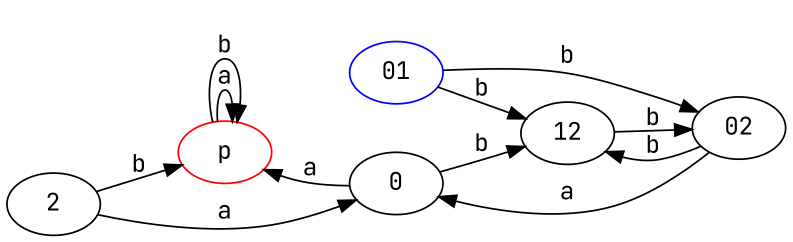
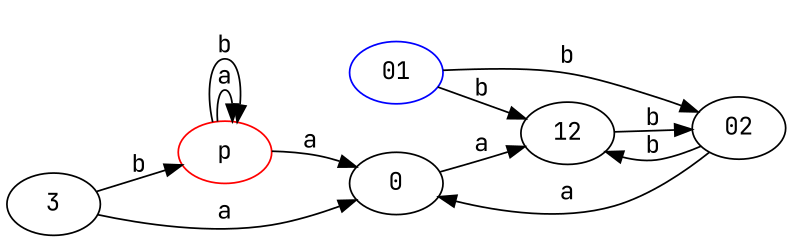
edge "0" -> "12": label "b" -> "a"
edge "0" -> "p": reversed
node "2": label "2" -> "3"
